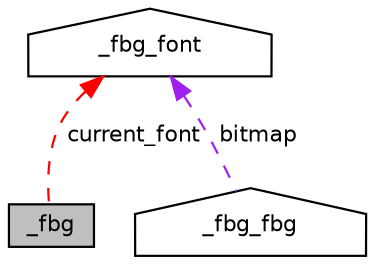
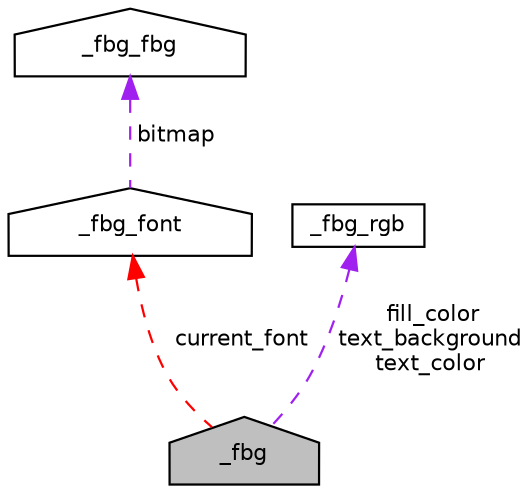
edge "_fbg_fbg" -> "_fbg_font": reversed
node "_fbg": shape box -> house
node "_fbg_rgb": added
